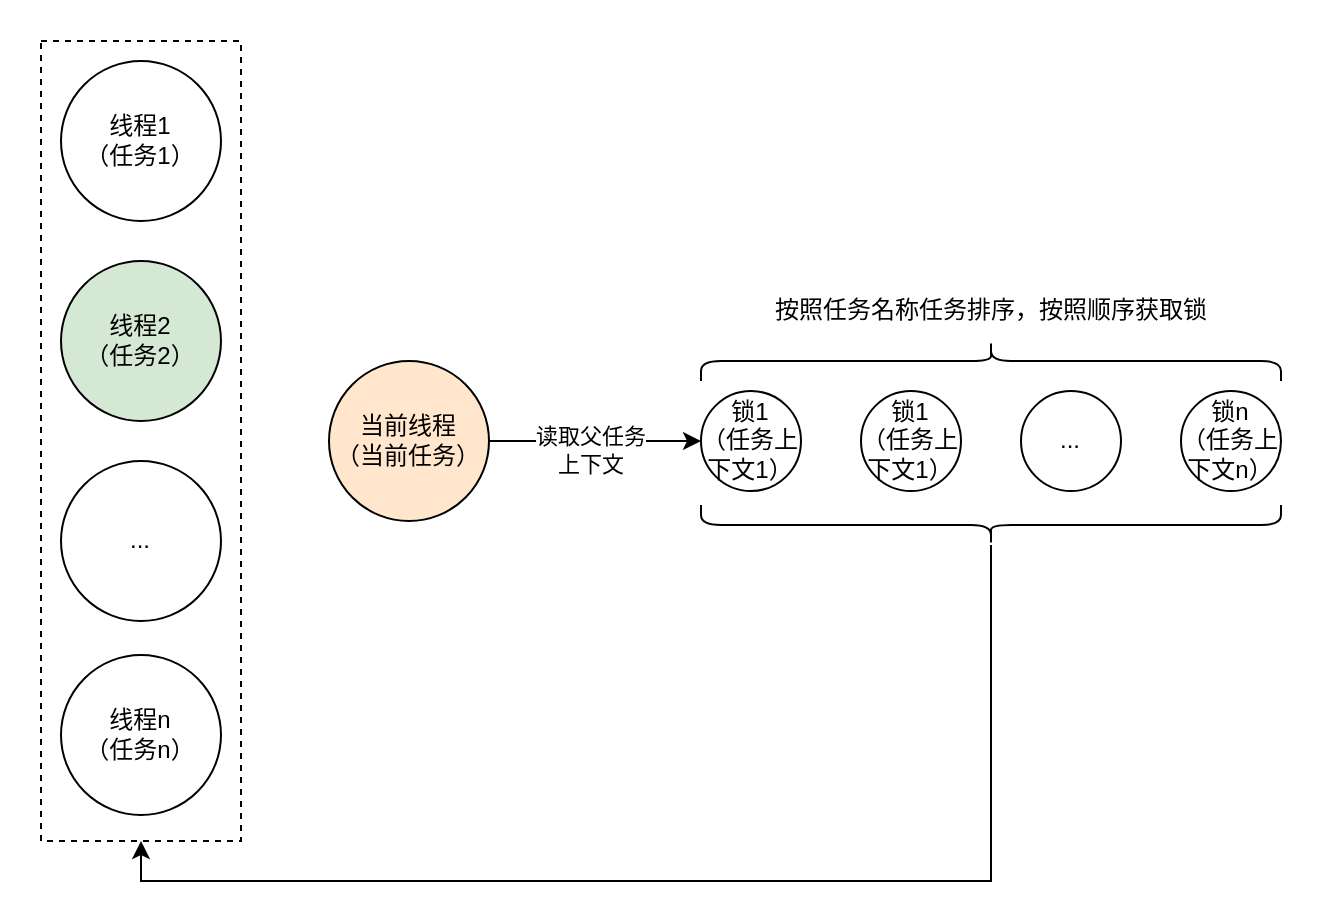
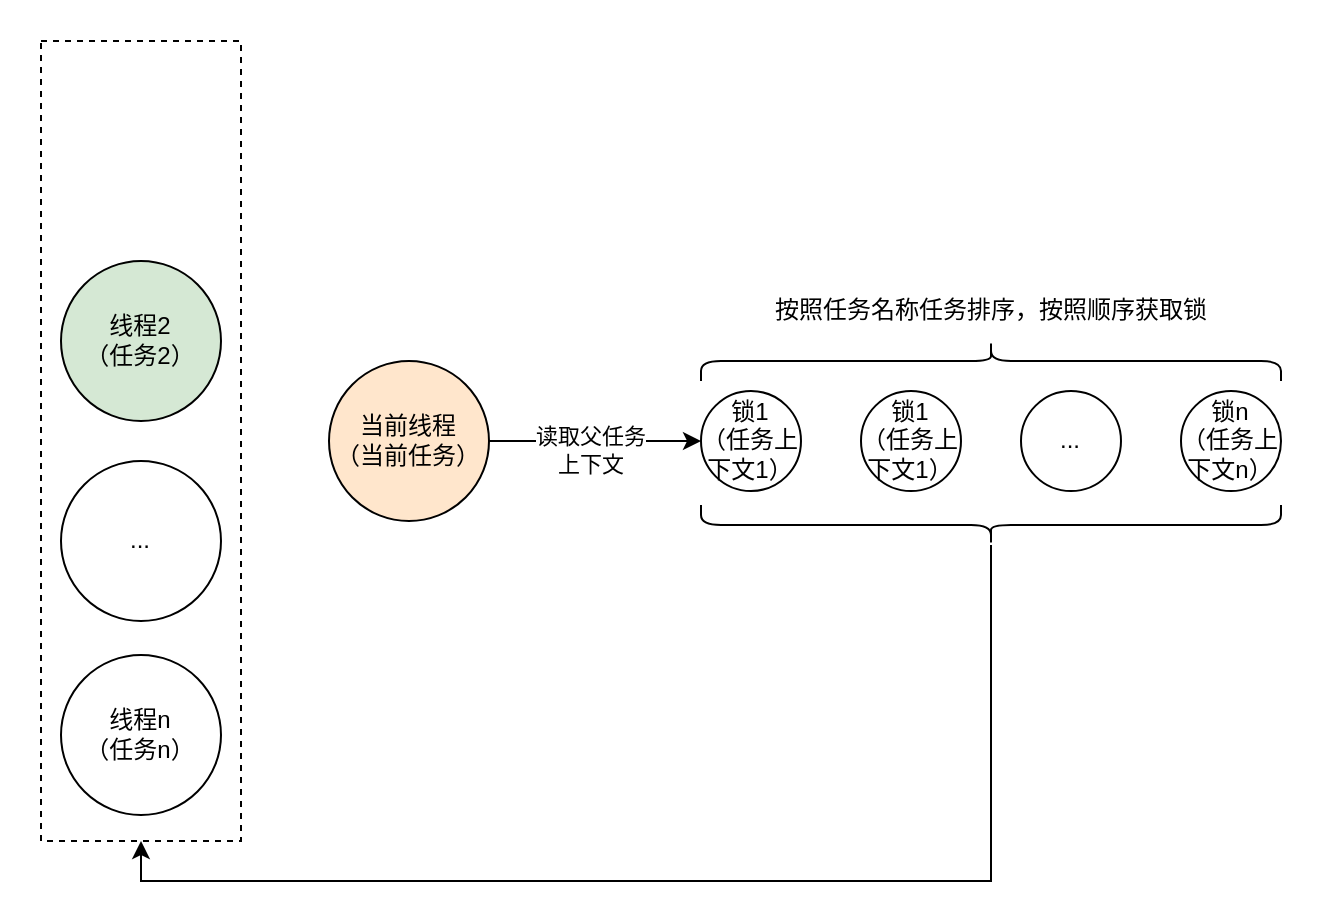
node "线程1 （任务1）": removed
